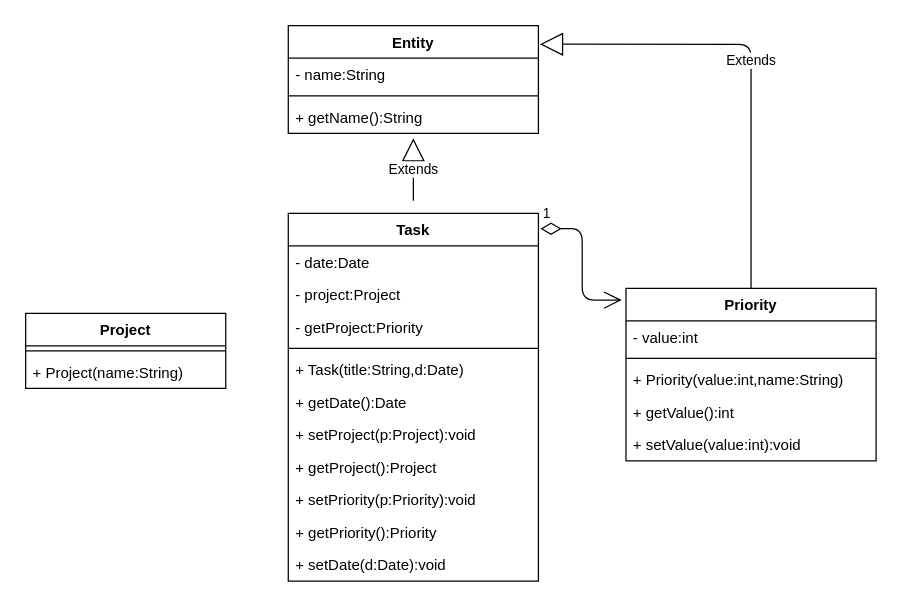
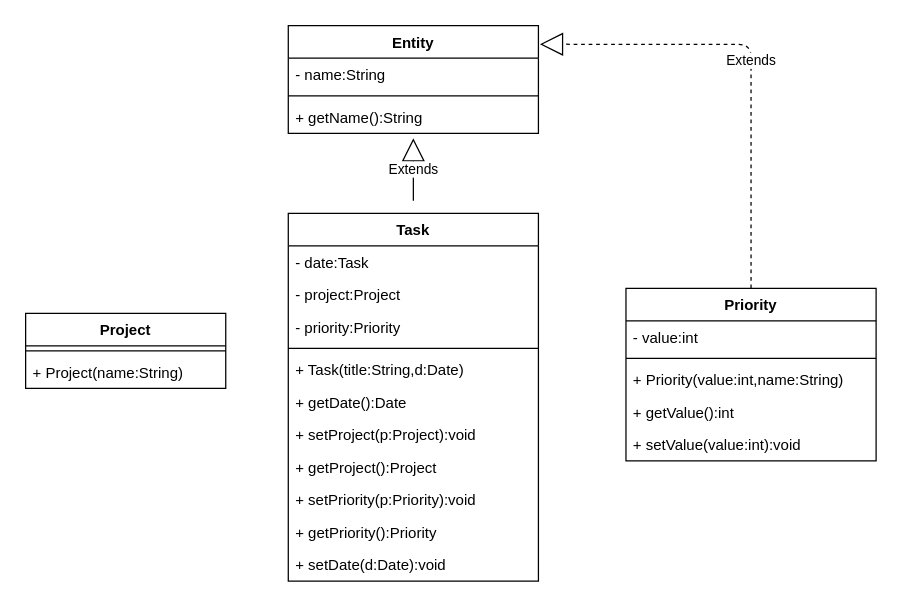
edge "Priority" -> "Entity": style solid -> dashed
node "- date:Date": label "- date:Date" -> "- date:Task"
edge "Priority" -- "Task": removed, label "1"
node "- getProject:Priority": label "- getProject:Priority" -> "- priority:Priority"
